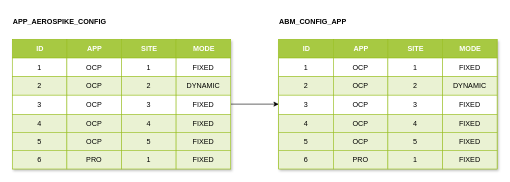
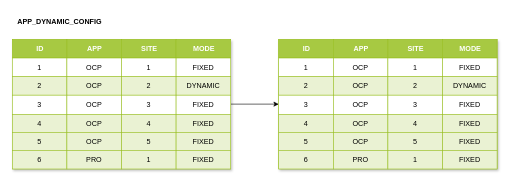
node "APP_AEROSPIKE_CONFIG": label "APP_AEROSPIKE_CONFIG" -> "APP_DYNAMIC_CONFIG"
node "ABM_CONFIG_APP": removed
